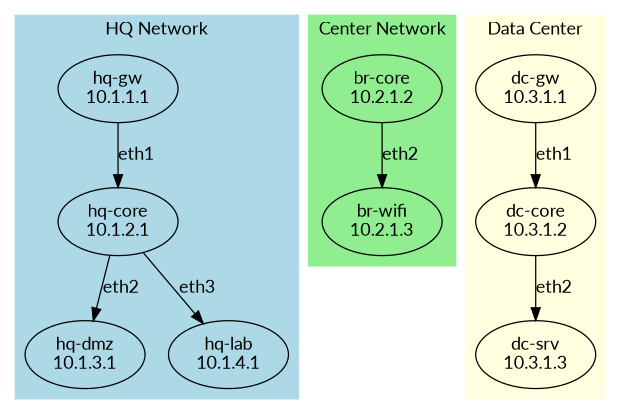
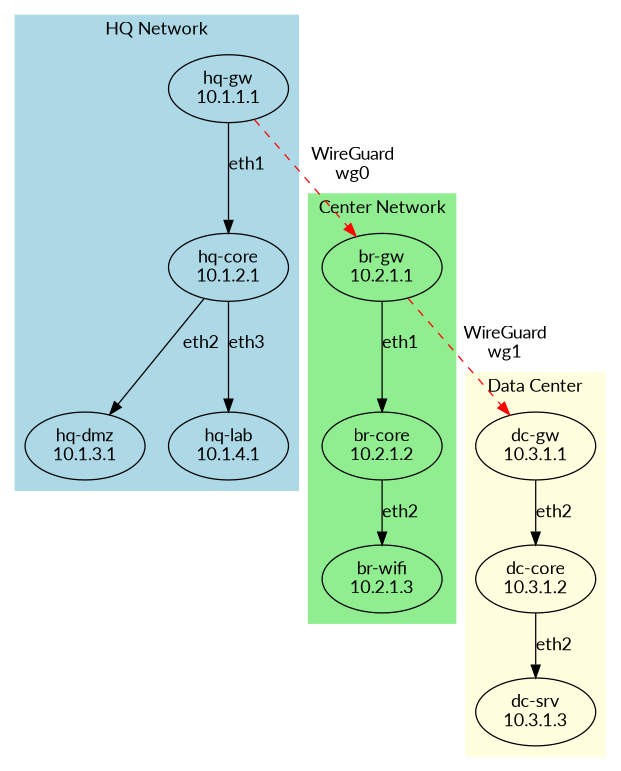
edge "dc-gw 10.3.1.1" -> "dc-core 10.3.1.2": label "eth1" -> "eth2"
node "br-gw 10.2.1.1": added
